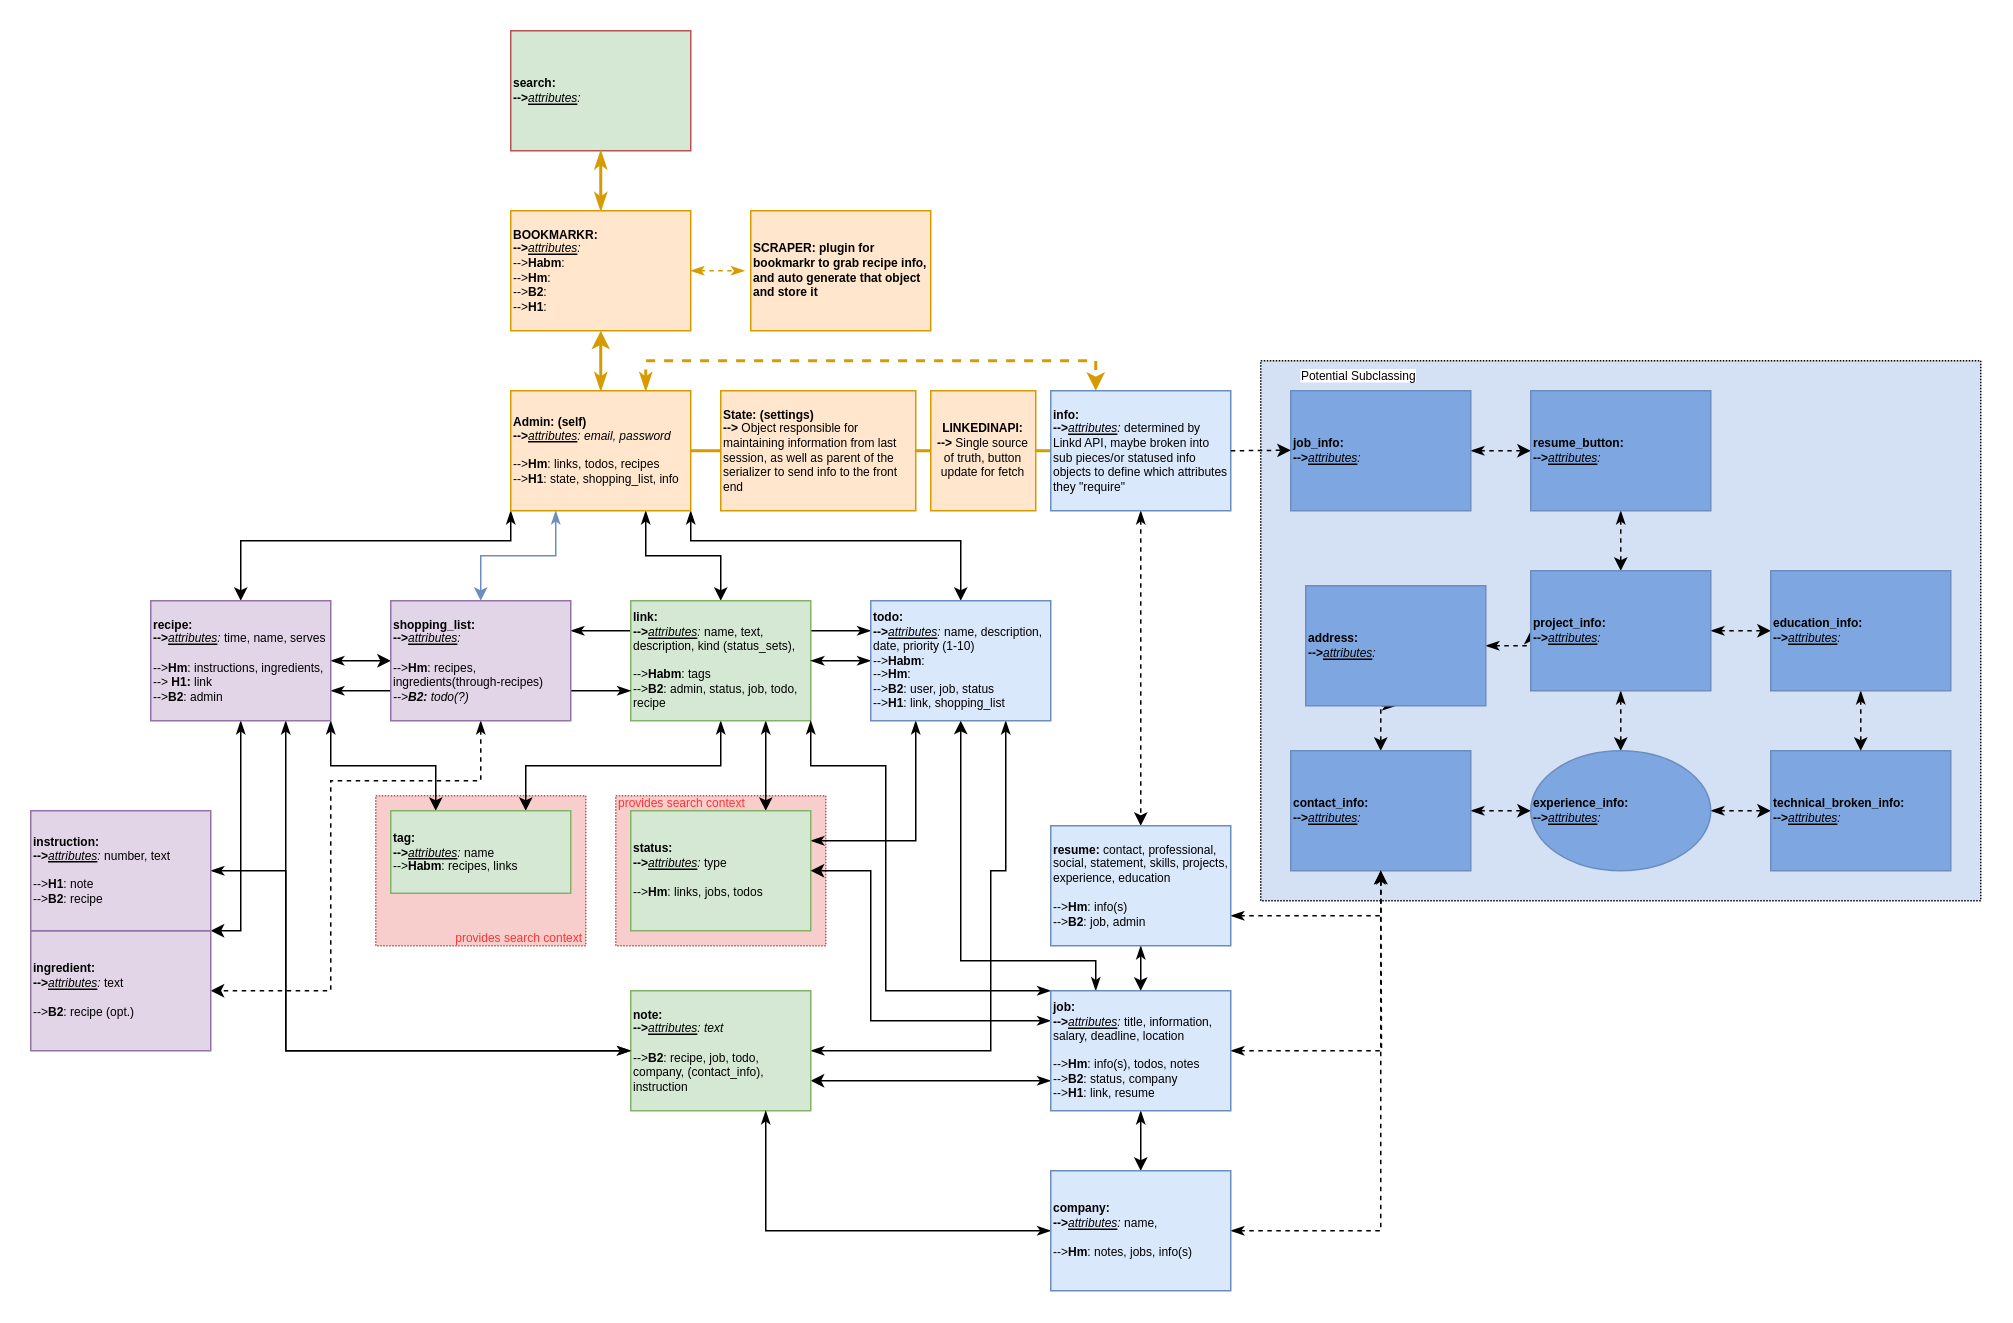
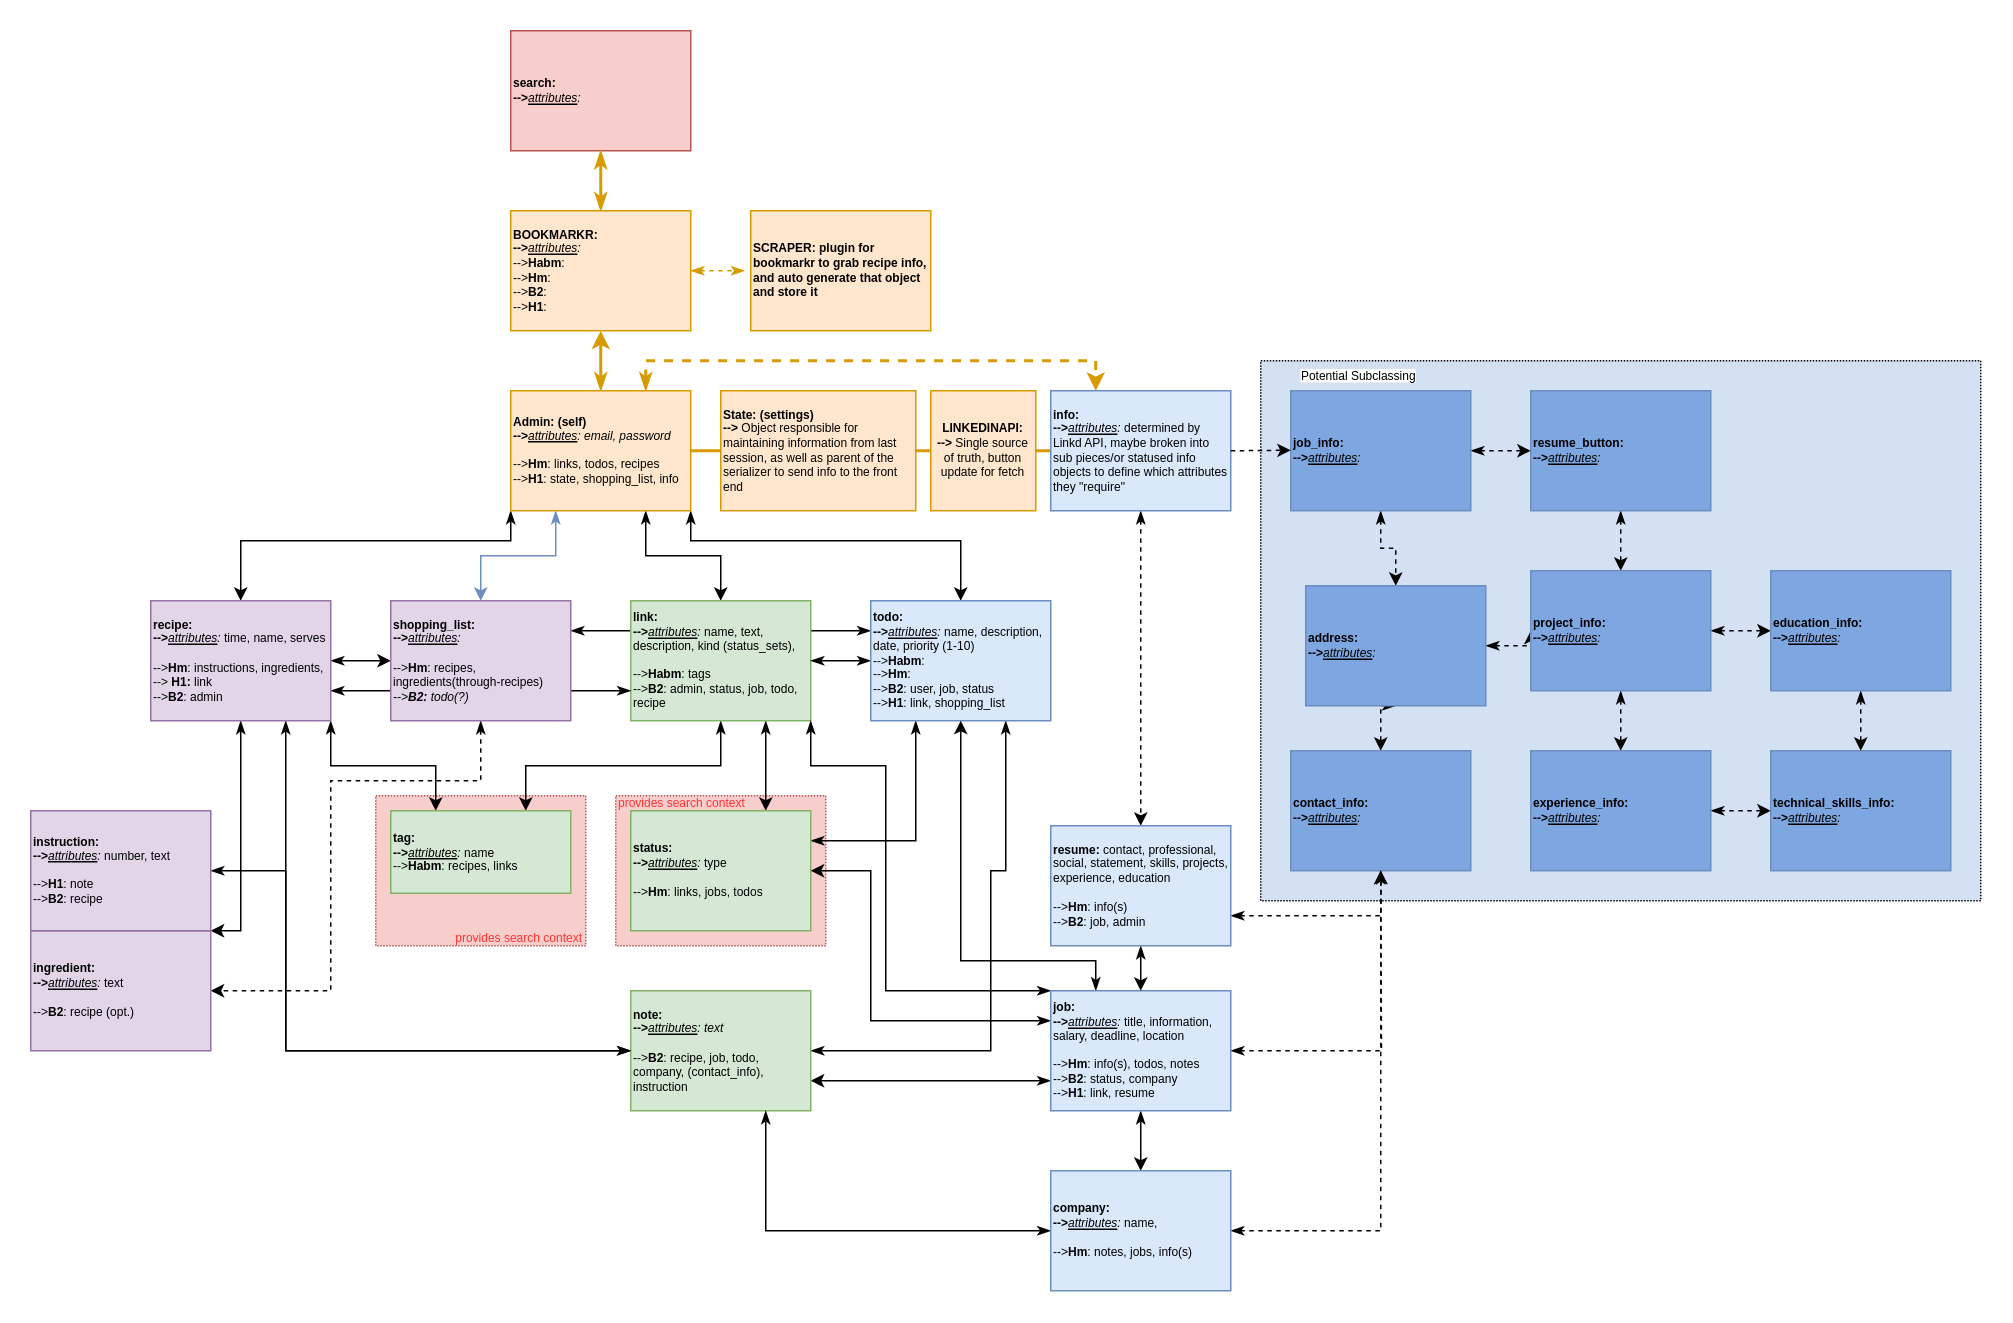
node "search: -->attributes:": fillcolor #d5e8d4 -> #f8cecc
edge "job_info: -->attributes:" -- "address: -->attributes:": added
edge "contact_info: -->attributes:" -- "experience_info: -->attributes:": removed
node "experience_info: -->attributes:": shape ellipse -> rectangle
node "technical_broken_info: -->attributes:": label "technical_broken_info: -->attributes:" -> "technical_skills_info: -->attributes:"
